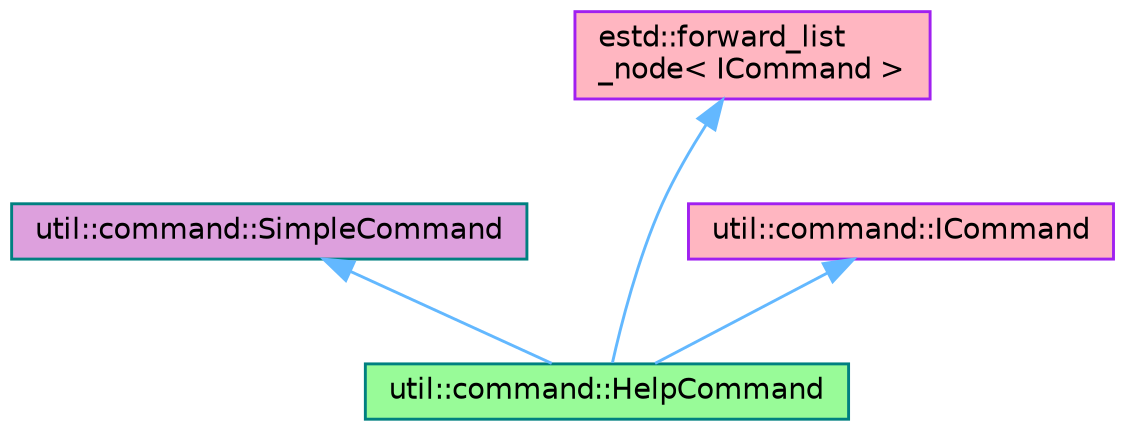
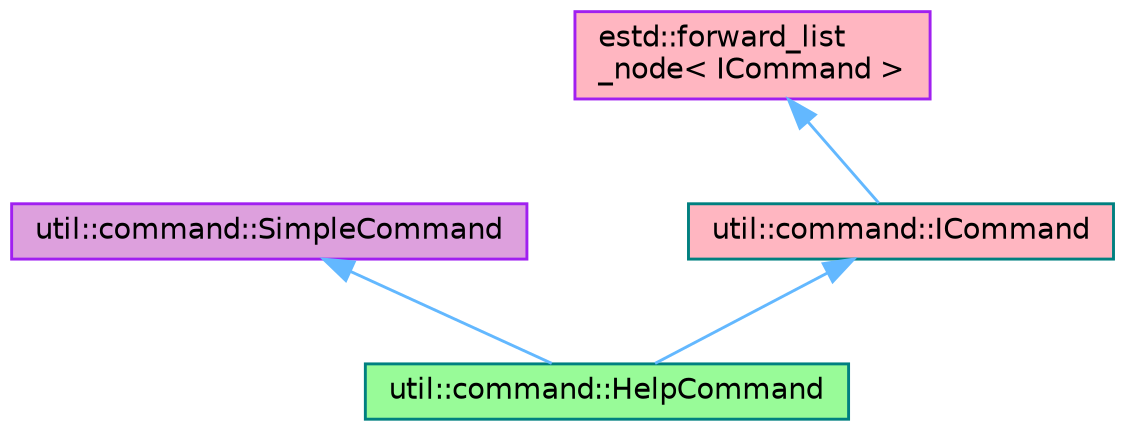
node "util::command::SimpleCommand": color teal -> purple
node "util::command::ICommand": color purple -> teal
edge "util::command::HelpCommand" -> "estd::forward_list _node< ICommand >": now "util::command::ICommand" -> "estd::forward_list _node< ICommand >"
